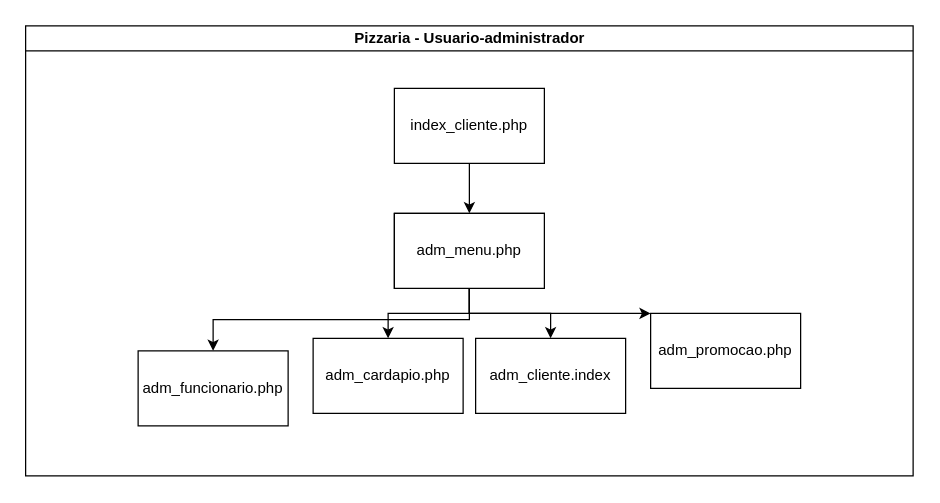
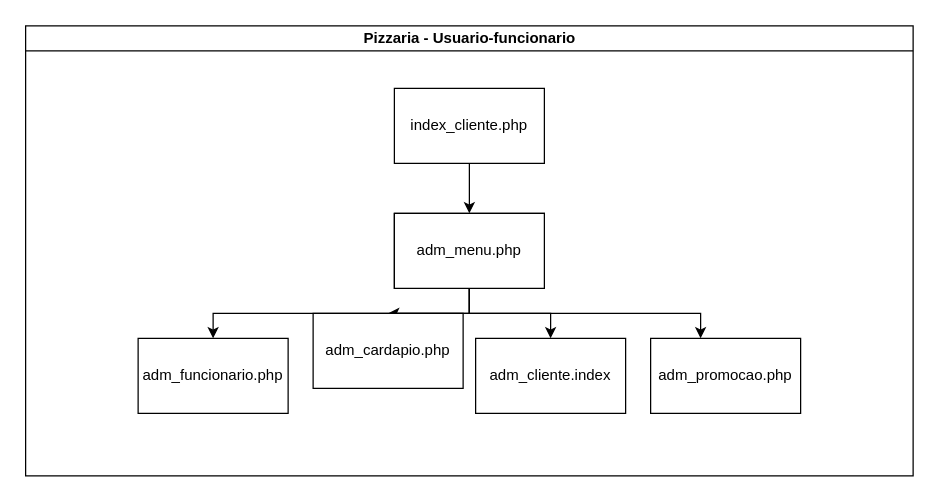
node "Pizzaria - Usuario-administrador": label "Pizzaria - Usuario-administrador" -> "Pizzaria - Usuario-funcionario"
node "adm_promocao.php": moved (726, 351) -> (726, 376)
node "adm_cardapio.php": moved (388, 376) -> (388, 351)
node "adm_funcionario.php": moved (213, 388) -> (213, 376)
